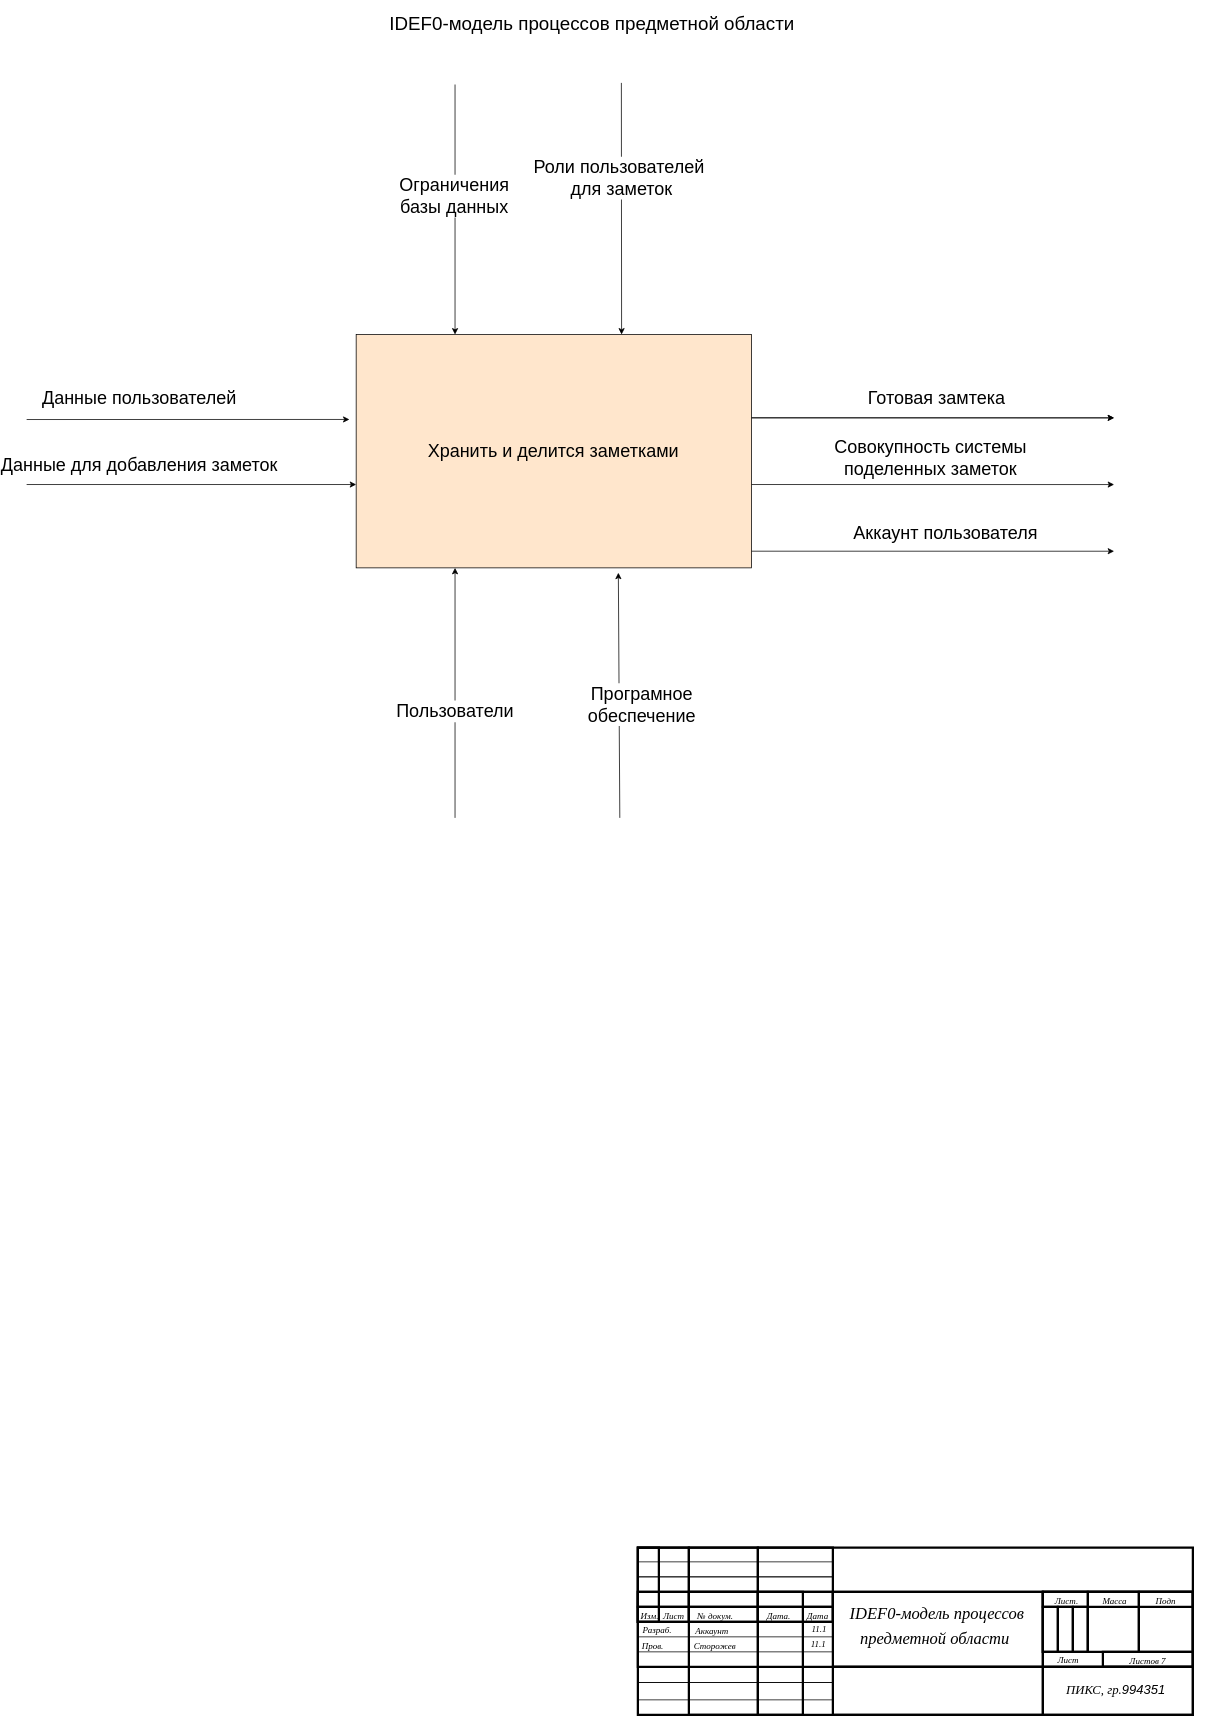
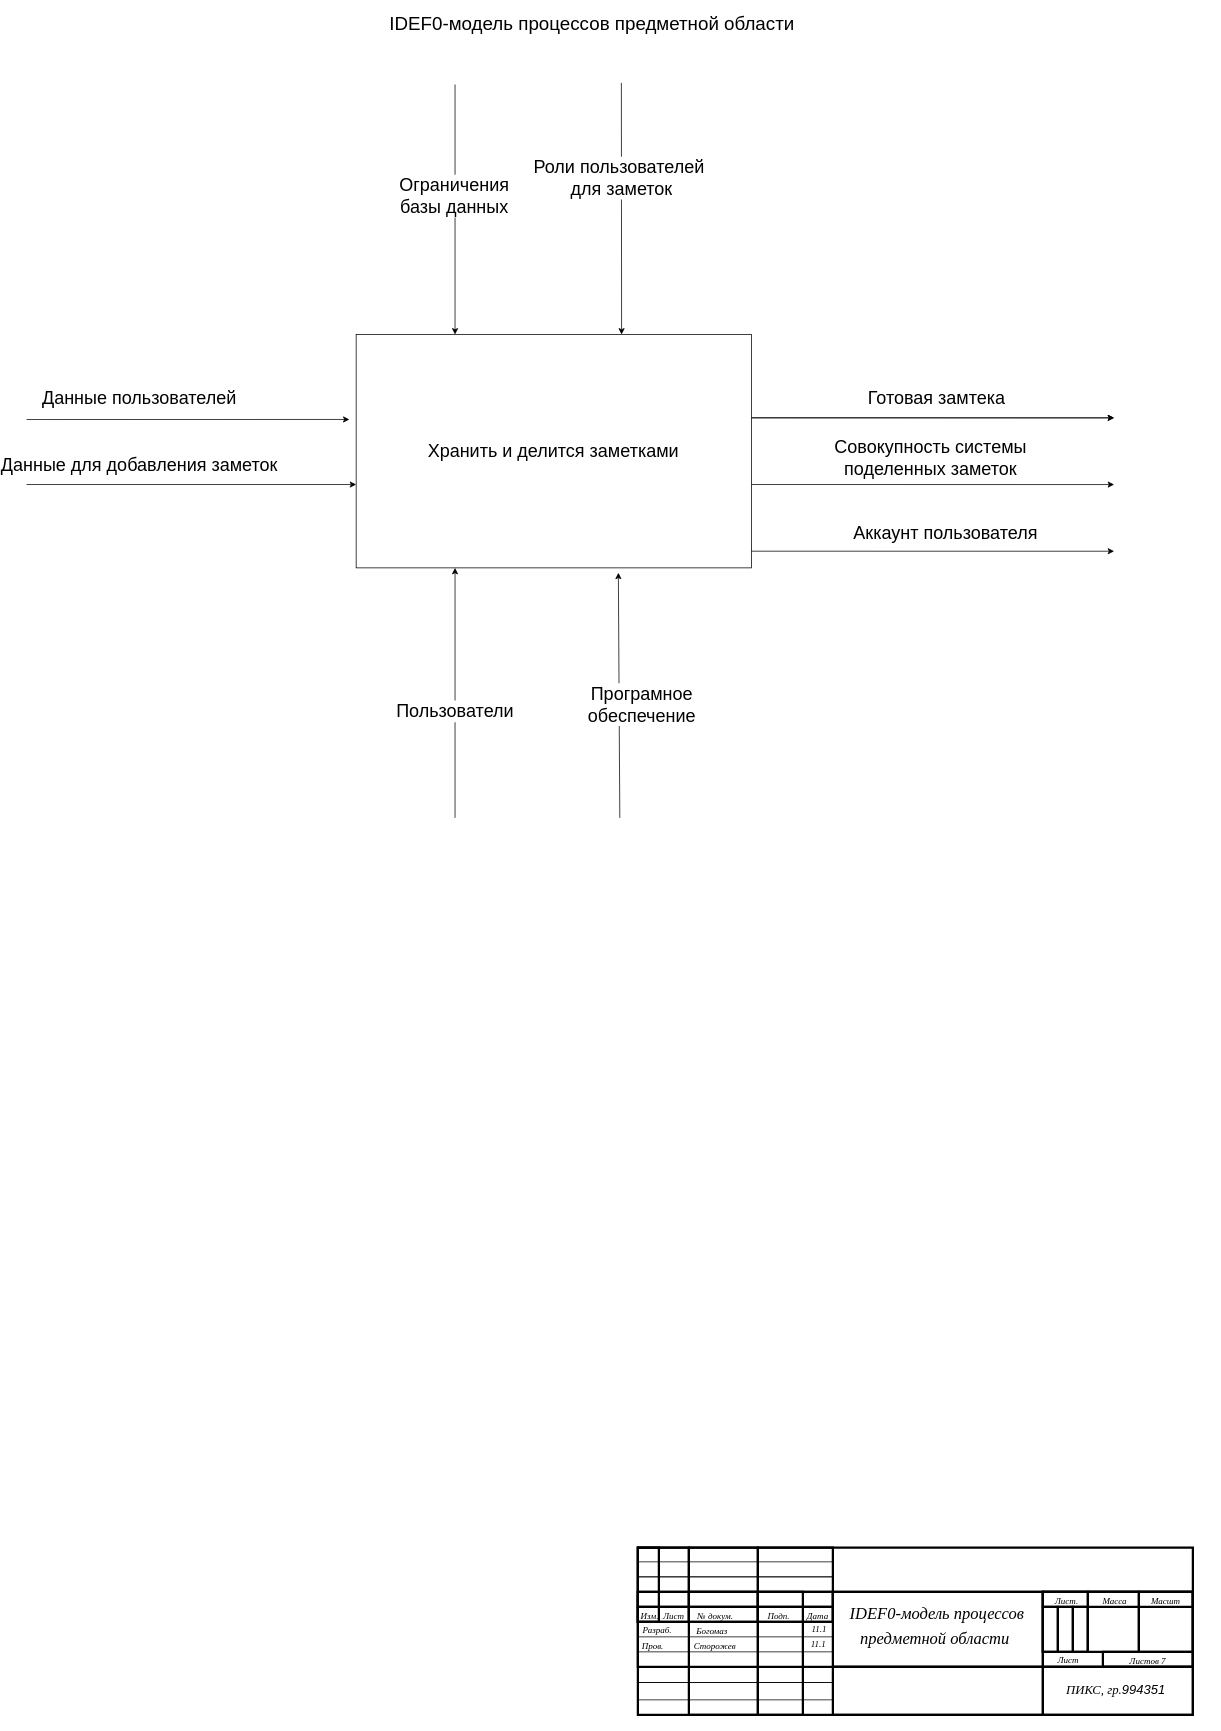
node "Хранить и делится заметками": fillcolor #ffe6cc -> #ffffff
node "Подп": label "Подп" -> "Масшт"
node "Дата.": label "Дата." -> "Подп."
node "Аккаунт": label "Аккаунт" -> "Богомаз"
